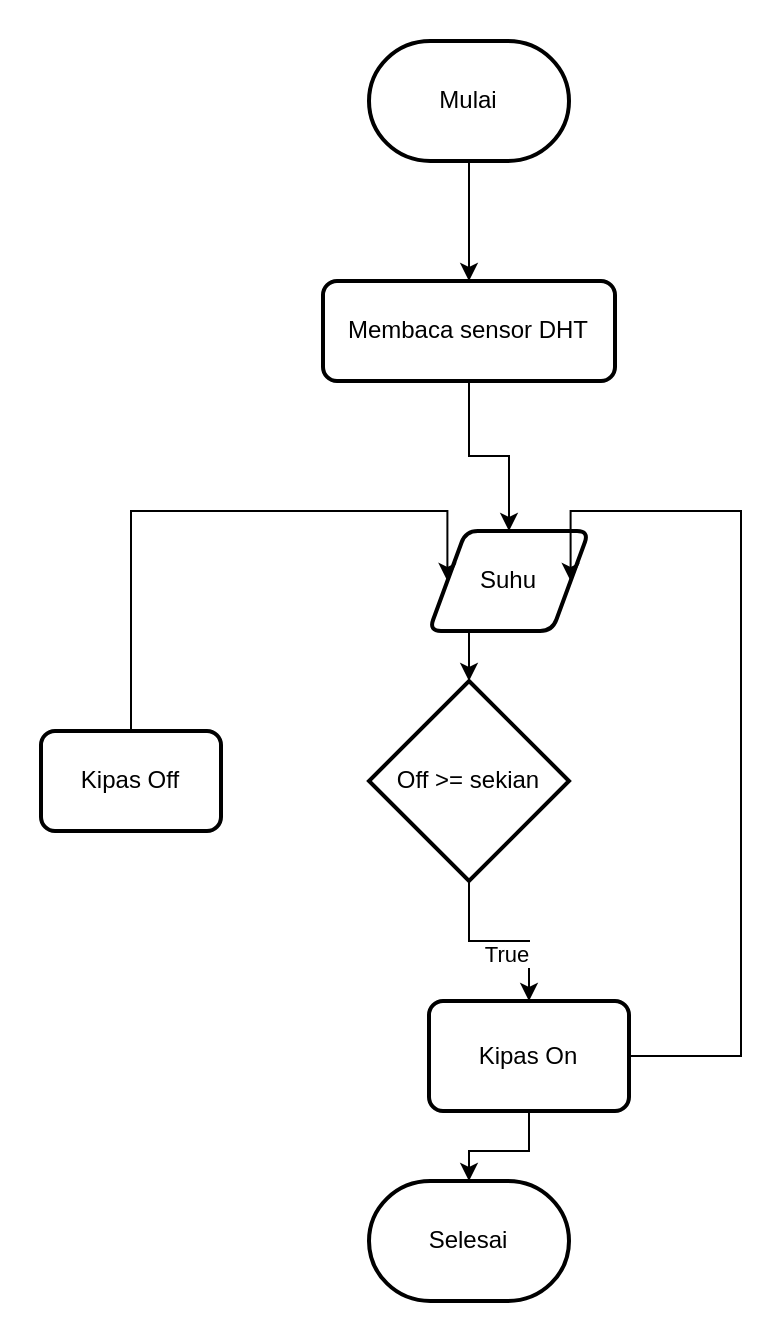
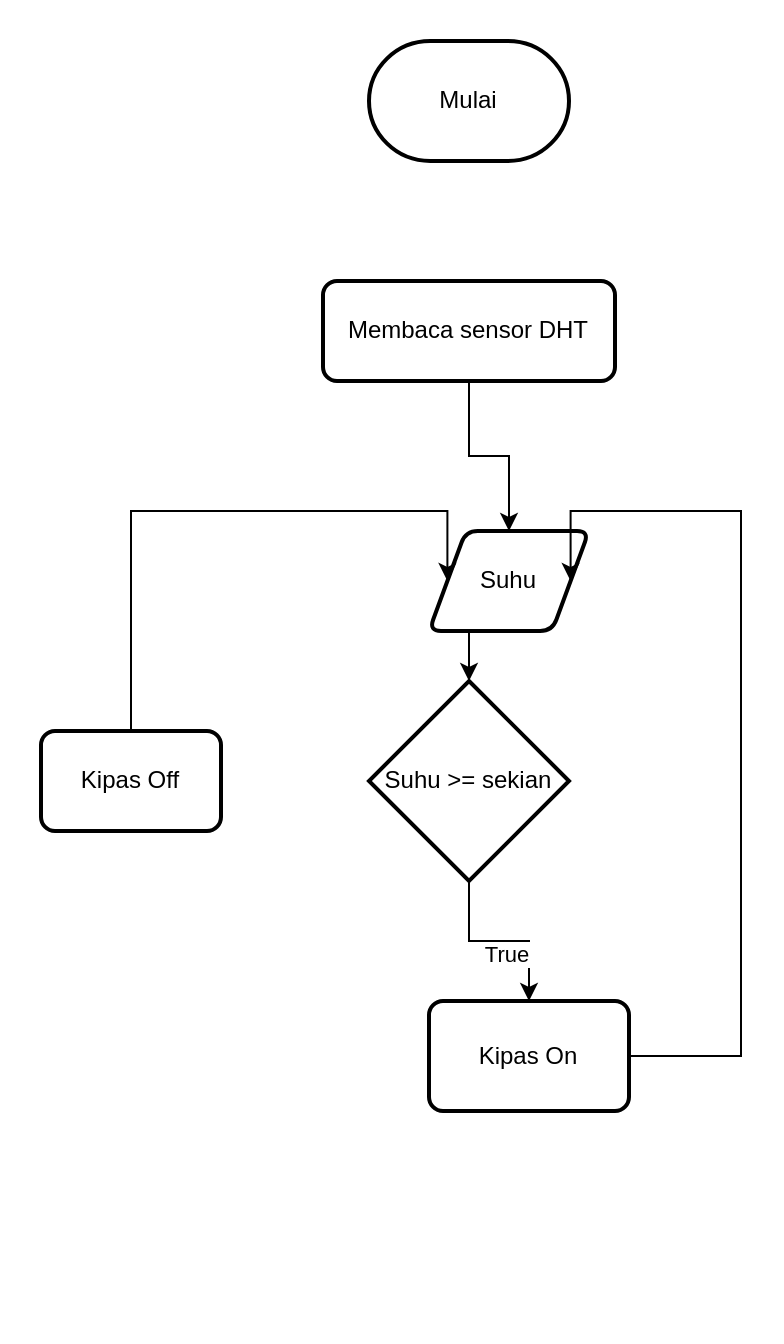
edge "Mulai" -> "Membaca sensor DHT": removed
node "Off >= sekian": label "Off >= sekian" -> "Suhu >= sekian"
edge "Kipas On" -> "Selesai": removed
node "Selesai": removed
